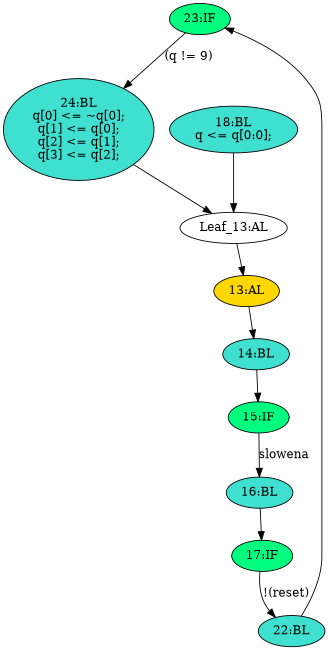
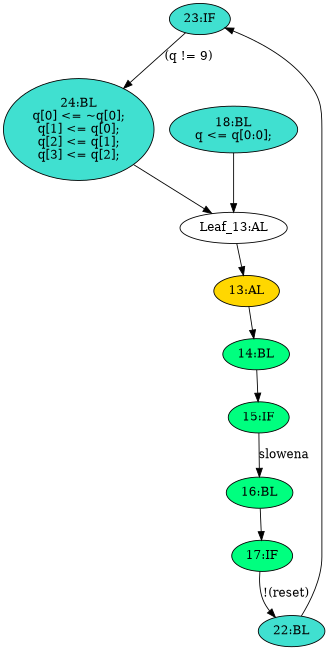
node "23:IF": fillcolor springgreen -> turquoise
node "14:BL": fillcolor turquoise -> springgreen
node "16:BL": fillcolor turquoise -> springgreen
